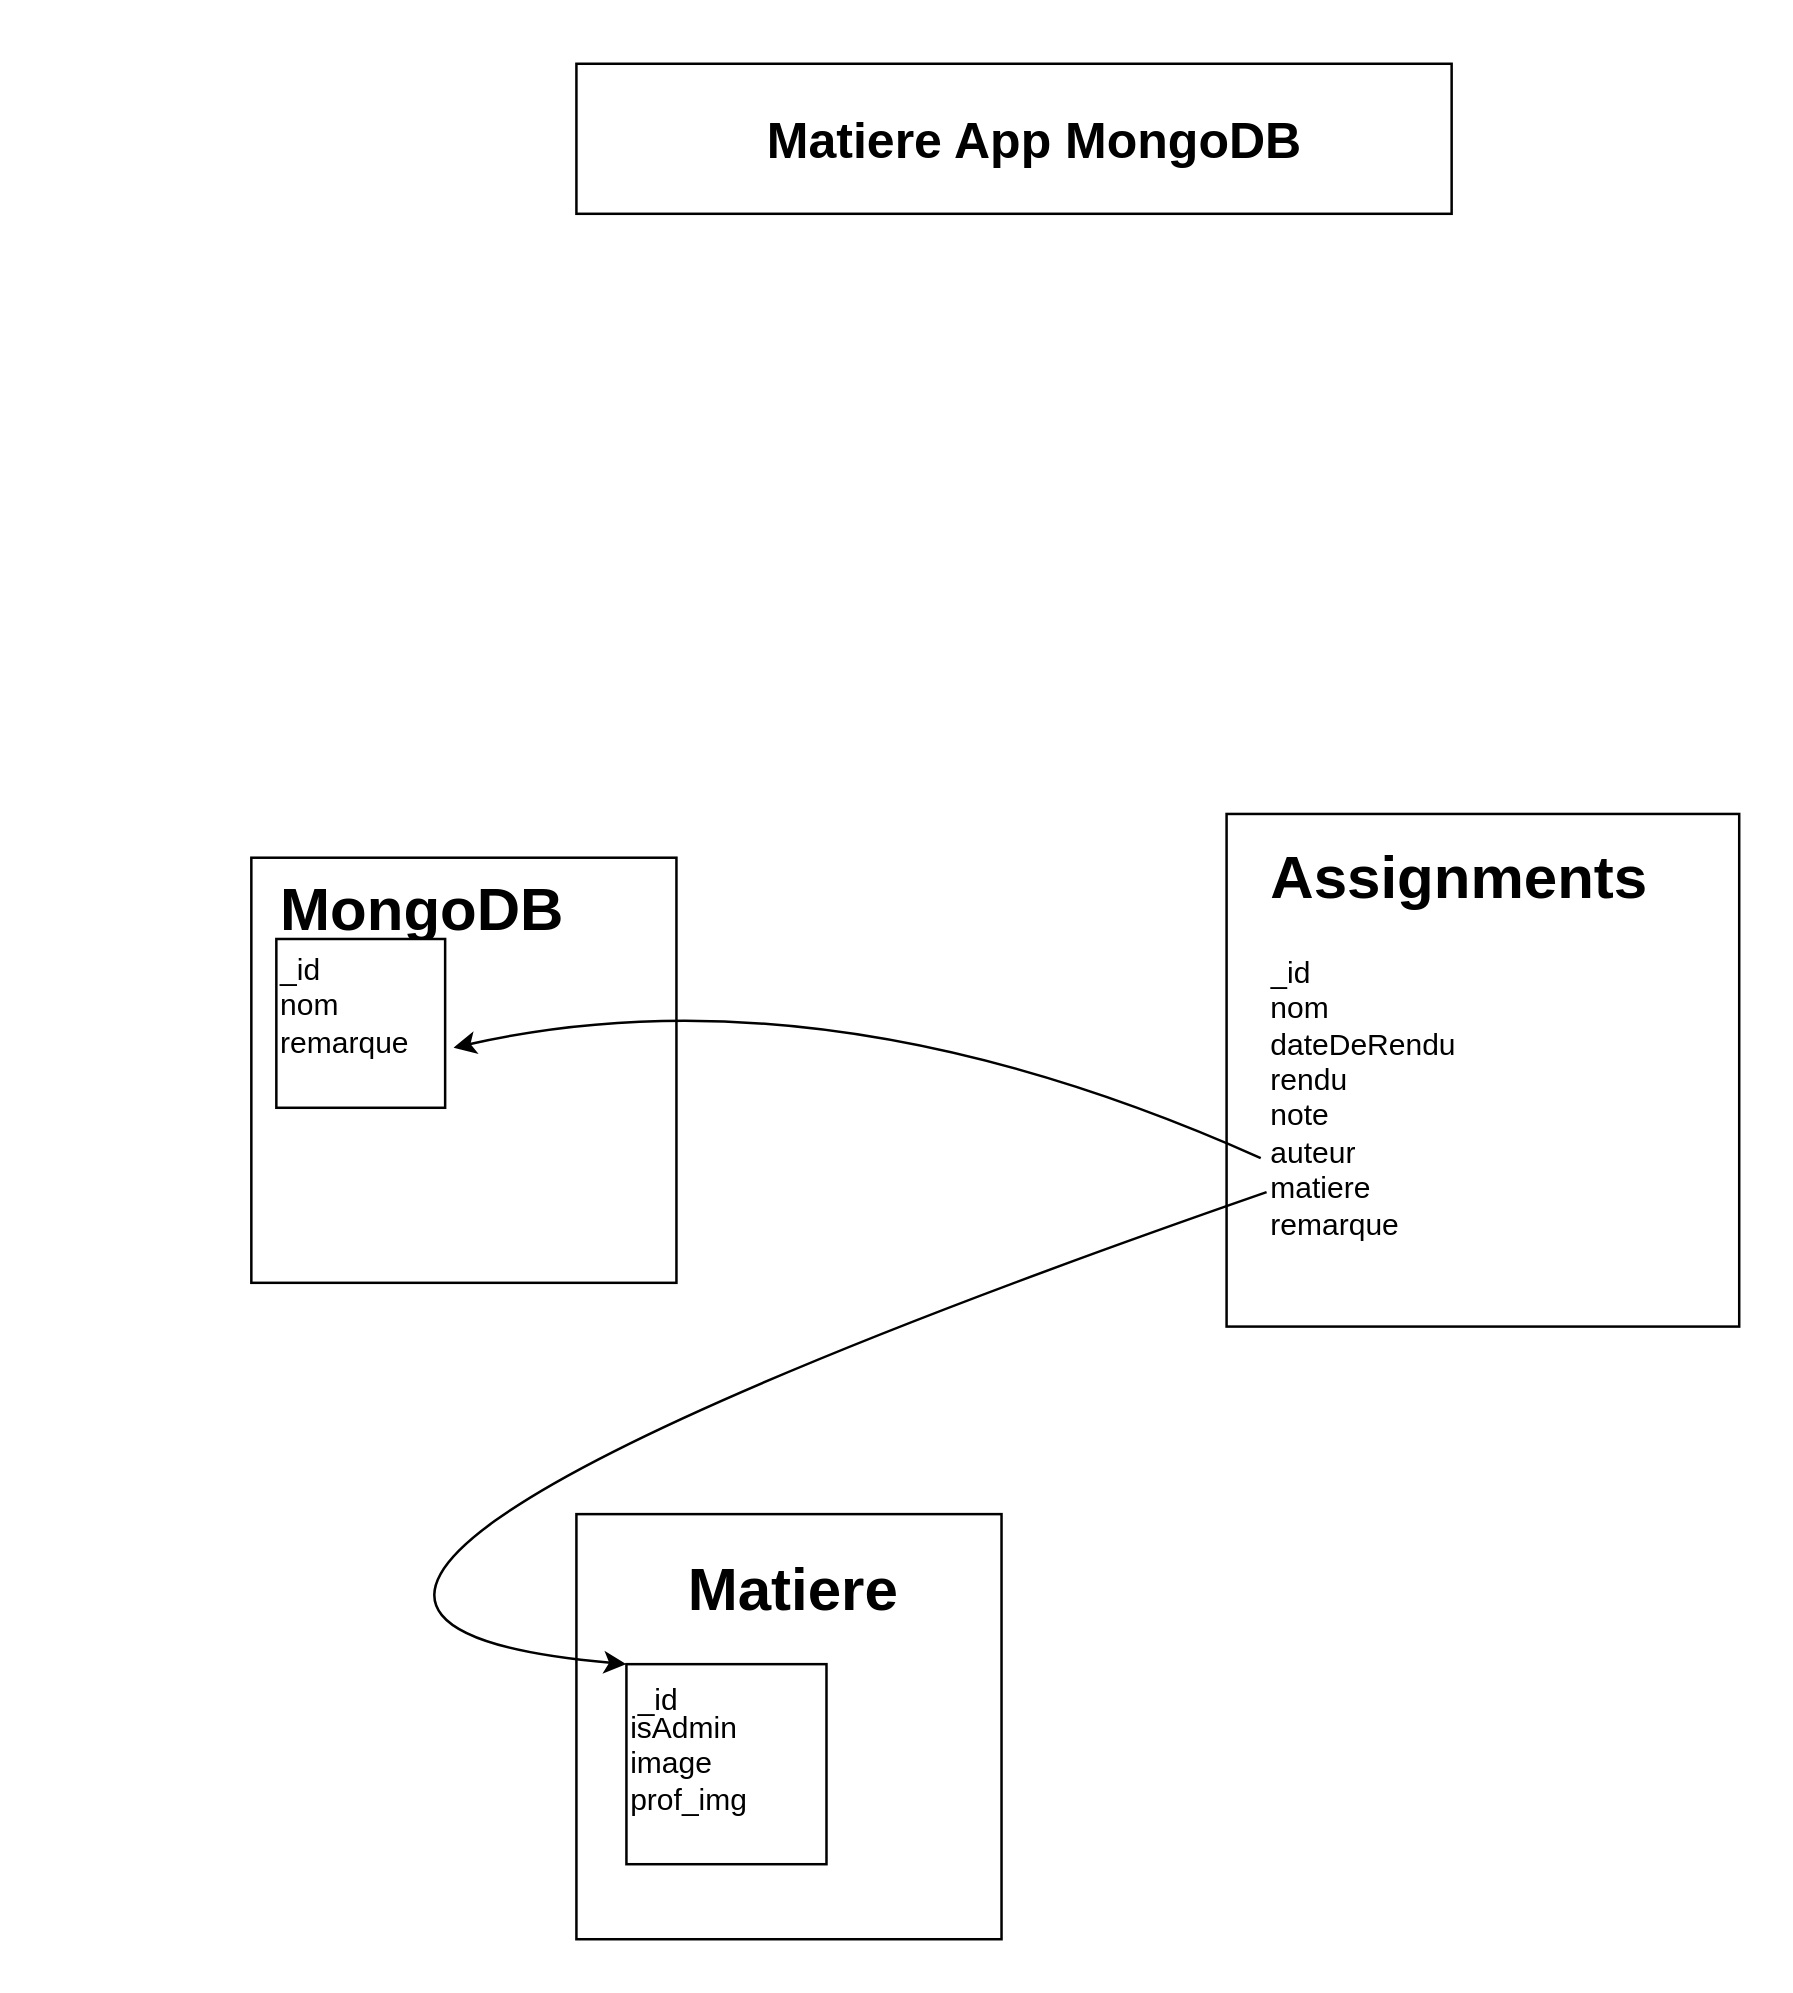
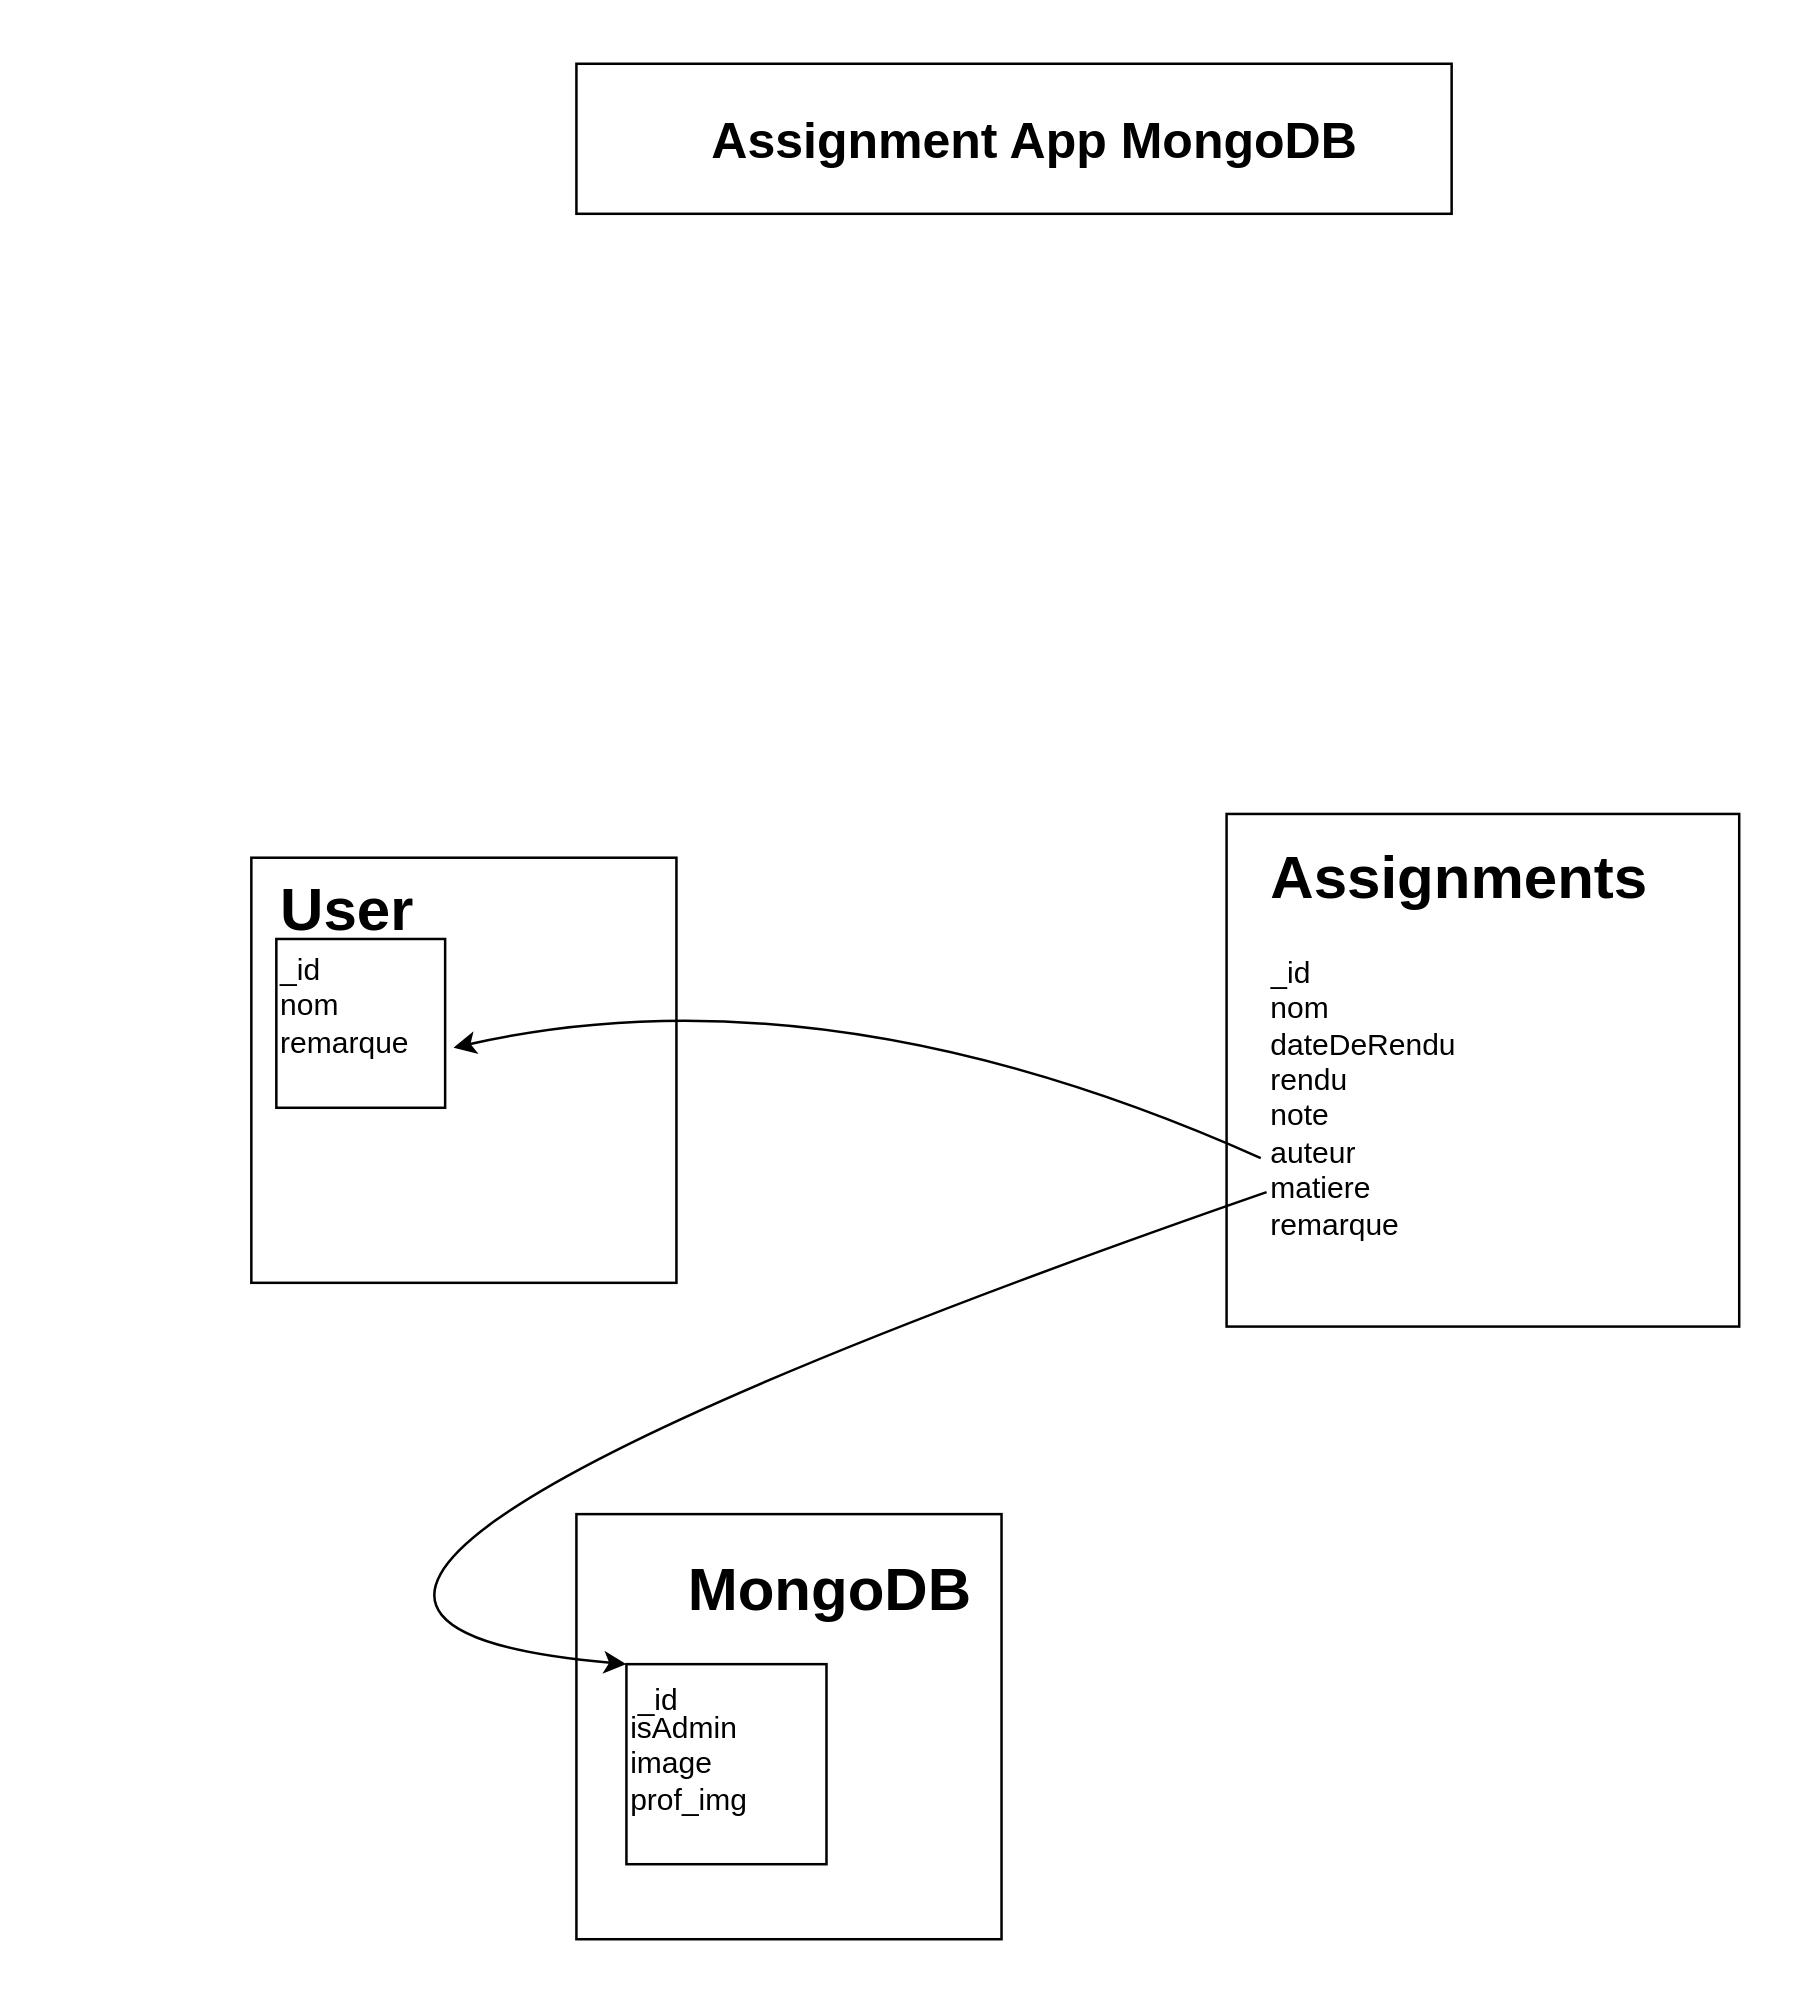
node "Matiere App MongoDB": label "Matiere App MongoDB" -> "Assignment App MongoDB"
node "MongoDB": label "MongoDB" -> "User"
node "Matiere.": label "Matiere." -> "MongoDB."
